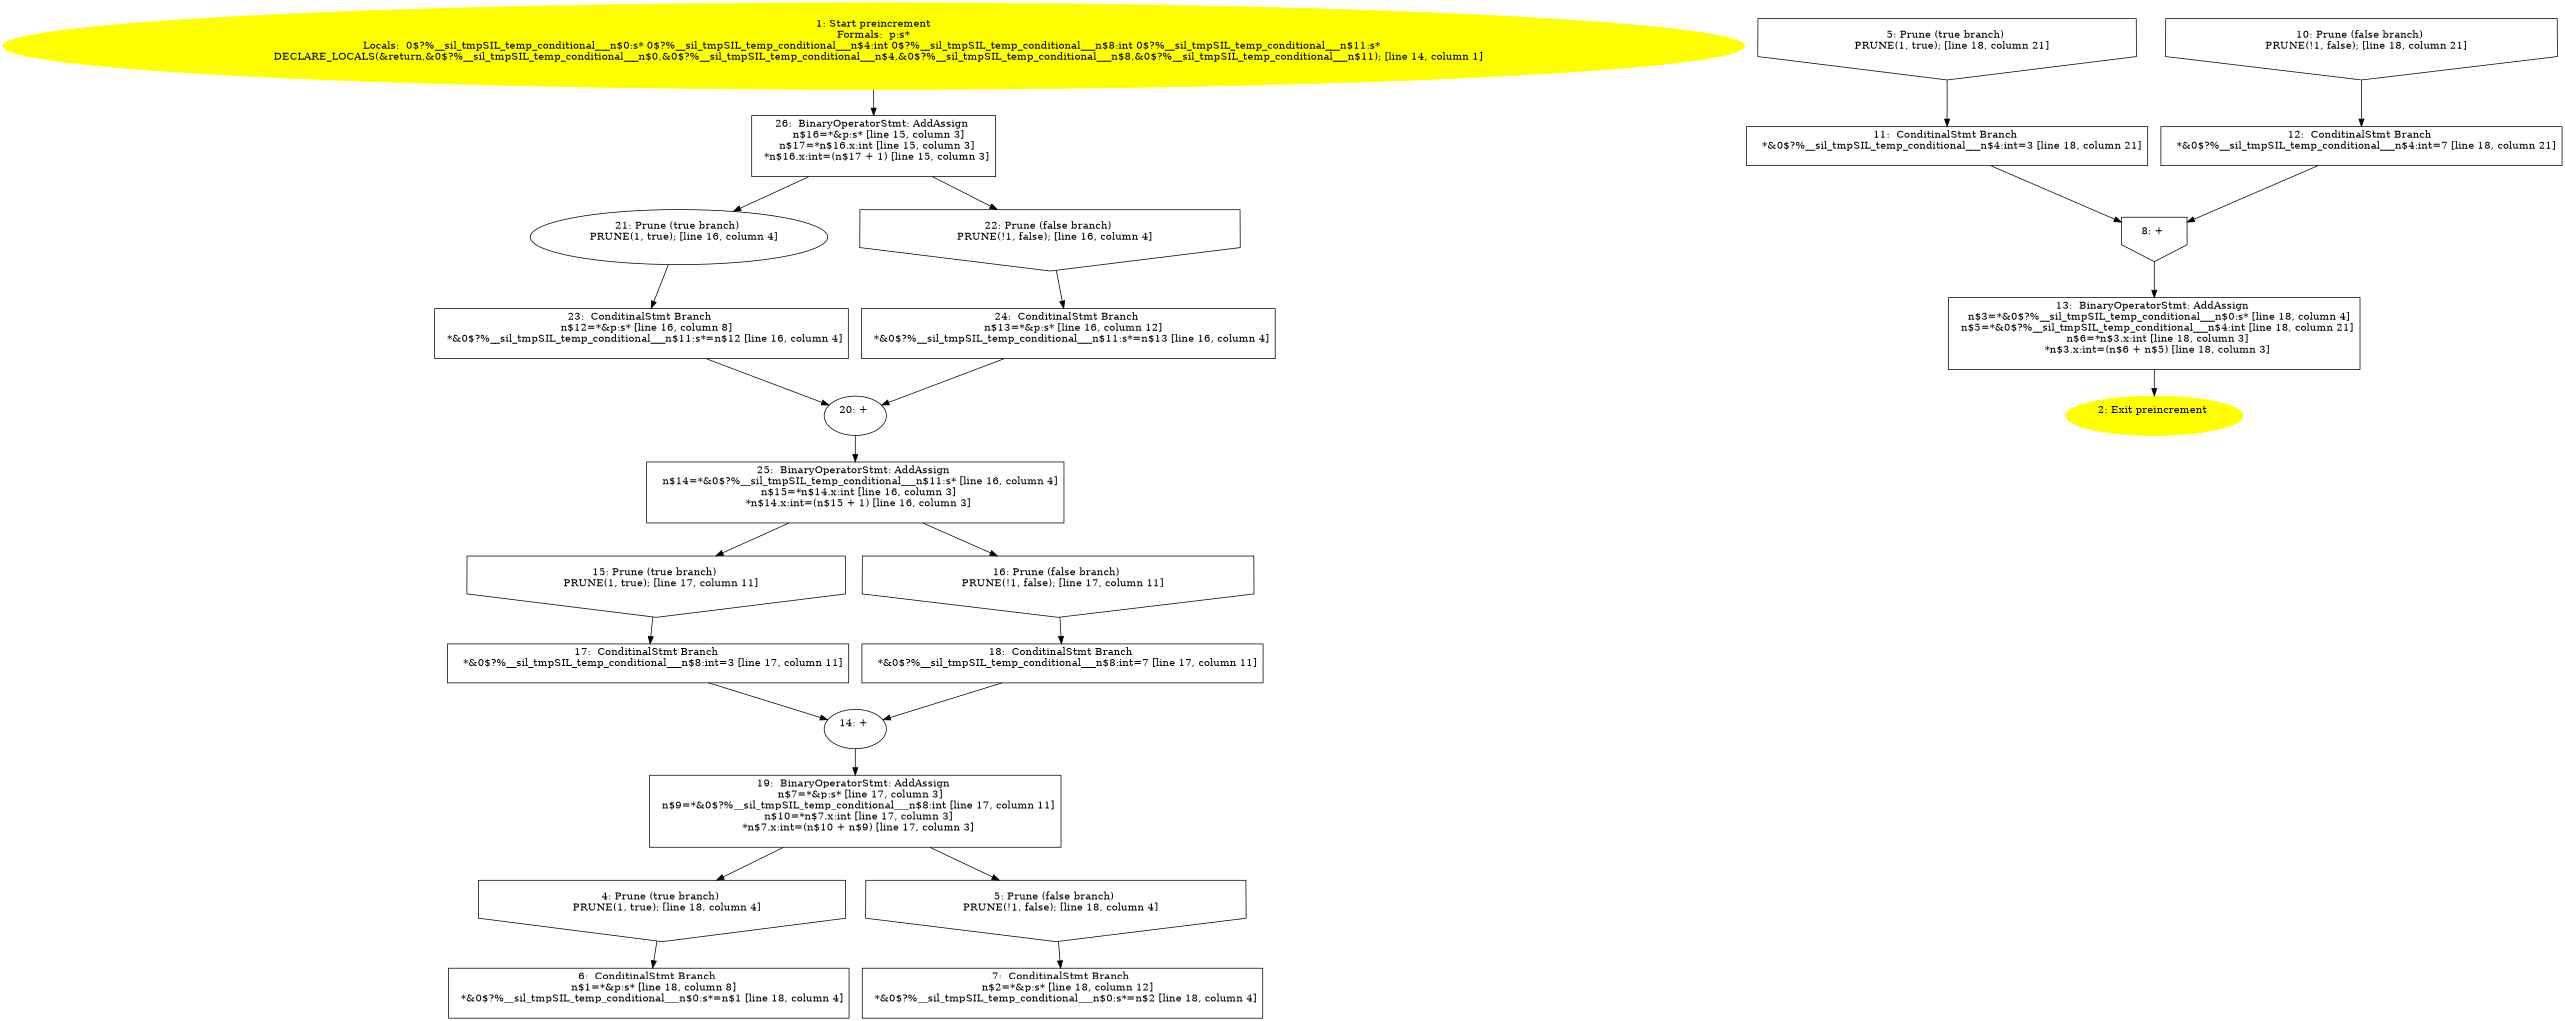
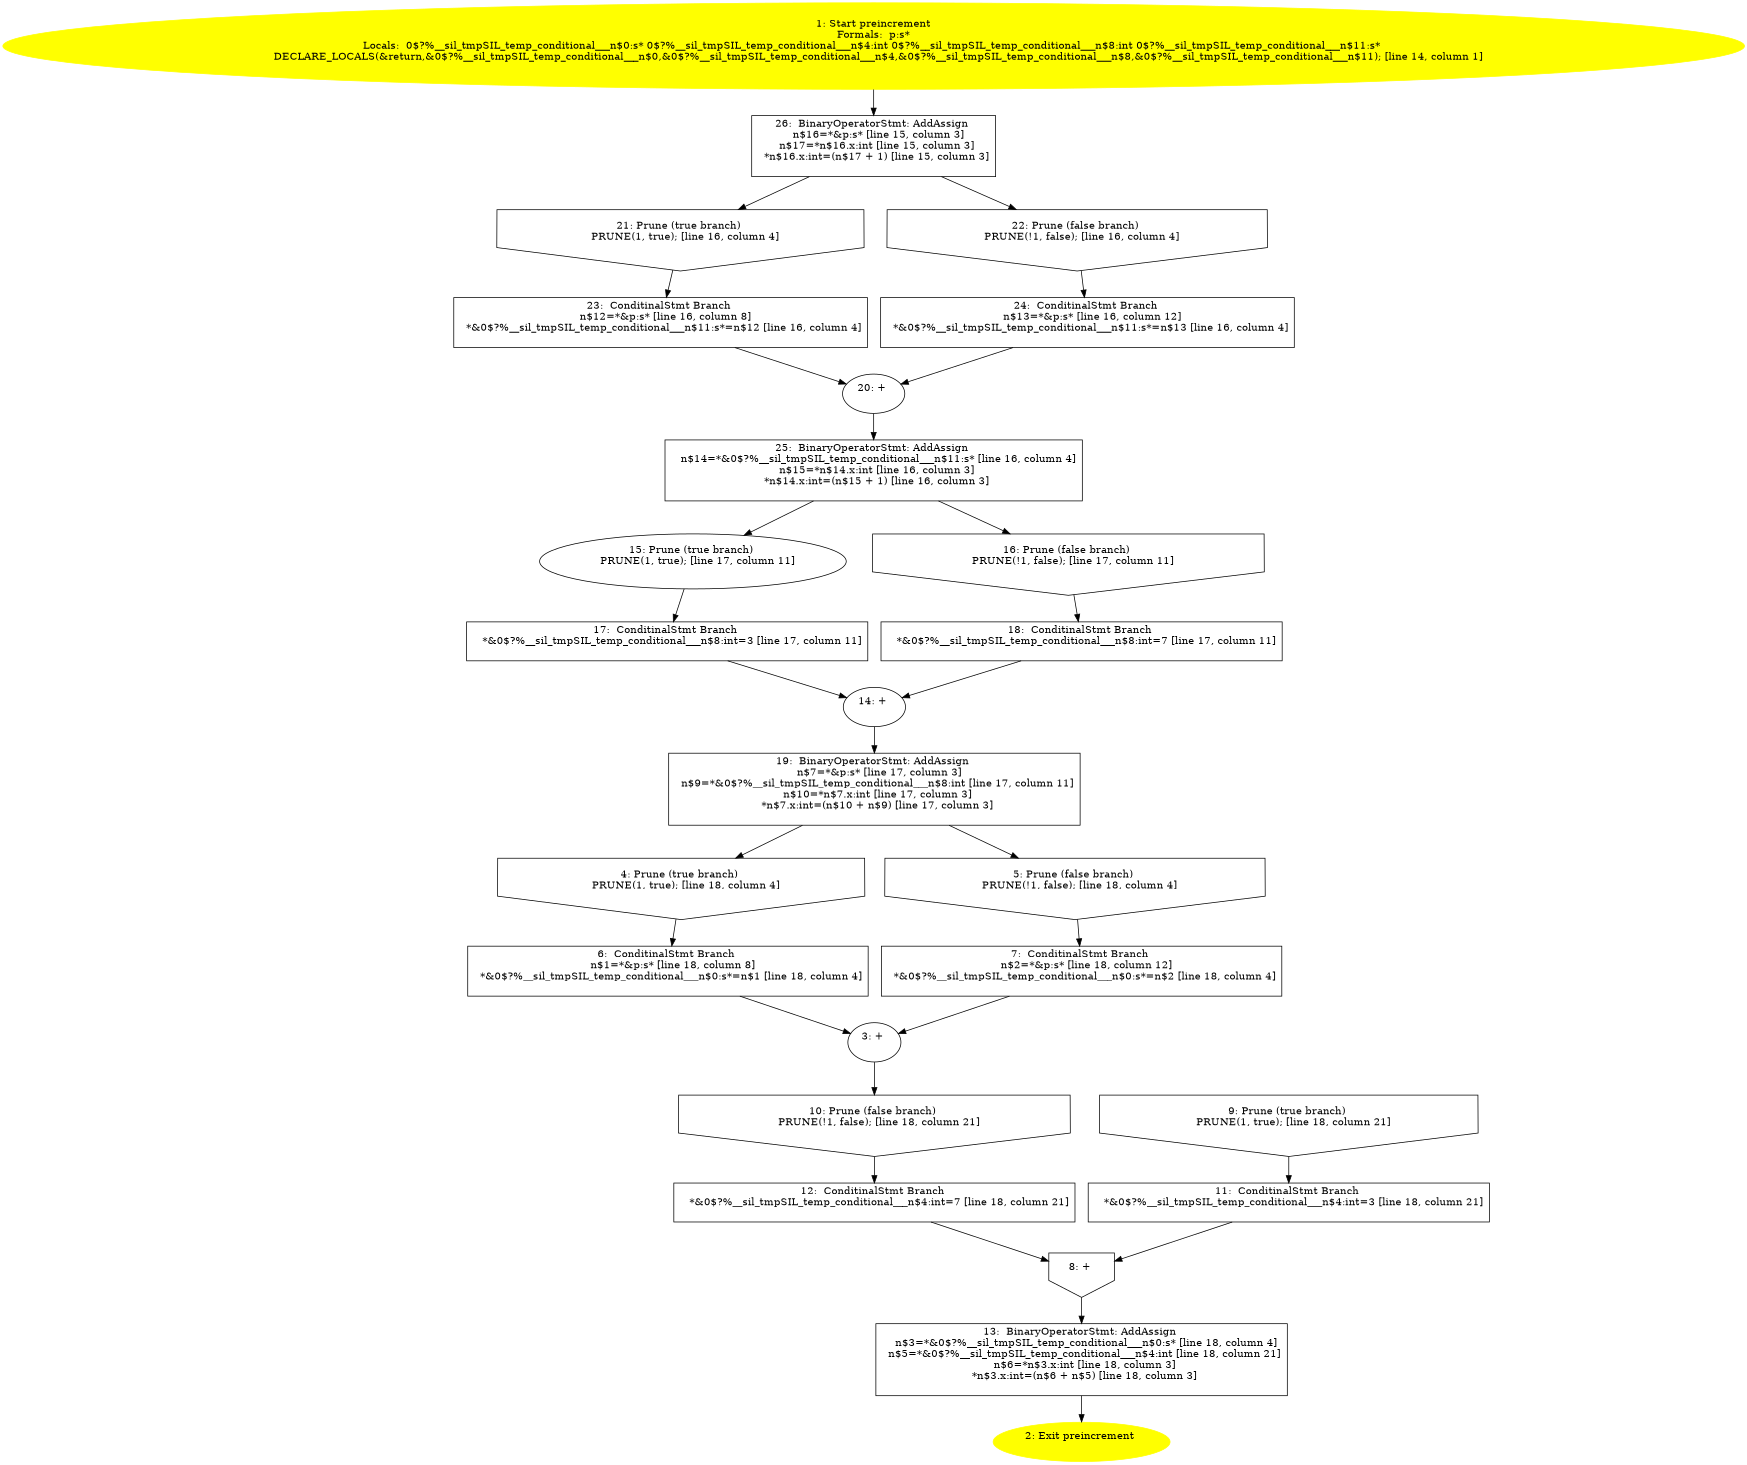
node "5: Prune (true branch) PRUNE(1, true); [line 18, column 21]": label "5: Prune (true branch) PRUNE(1, true); [line 18, column 21]" -> "9: Prune (true branch) PRUNE(1, true); [line 18, column 21]"
node "21: Prune (true branch) PRUNE(1, true); [line 16, column 4]": shape ellipse -> invhouse
node "15: Prune (true branch) PRUNE(1, true); [line 17, column 11]": shape invhouse -> ellipse
node "3: +": added
